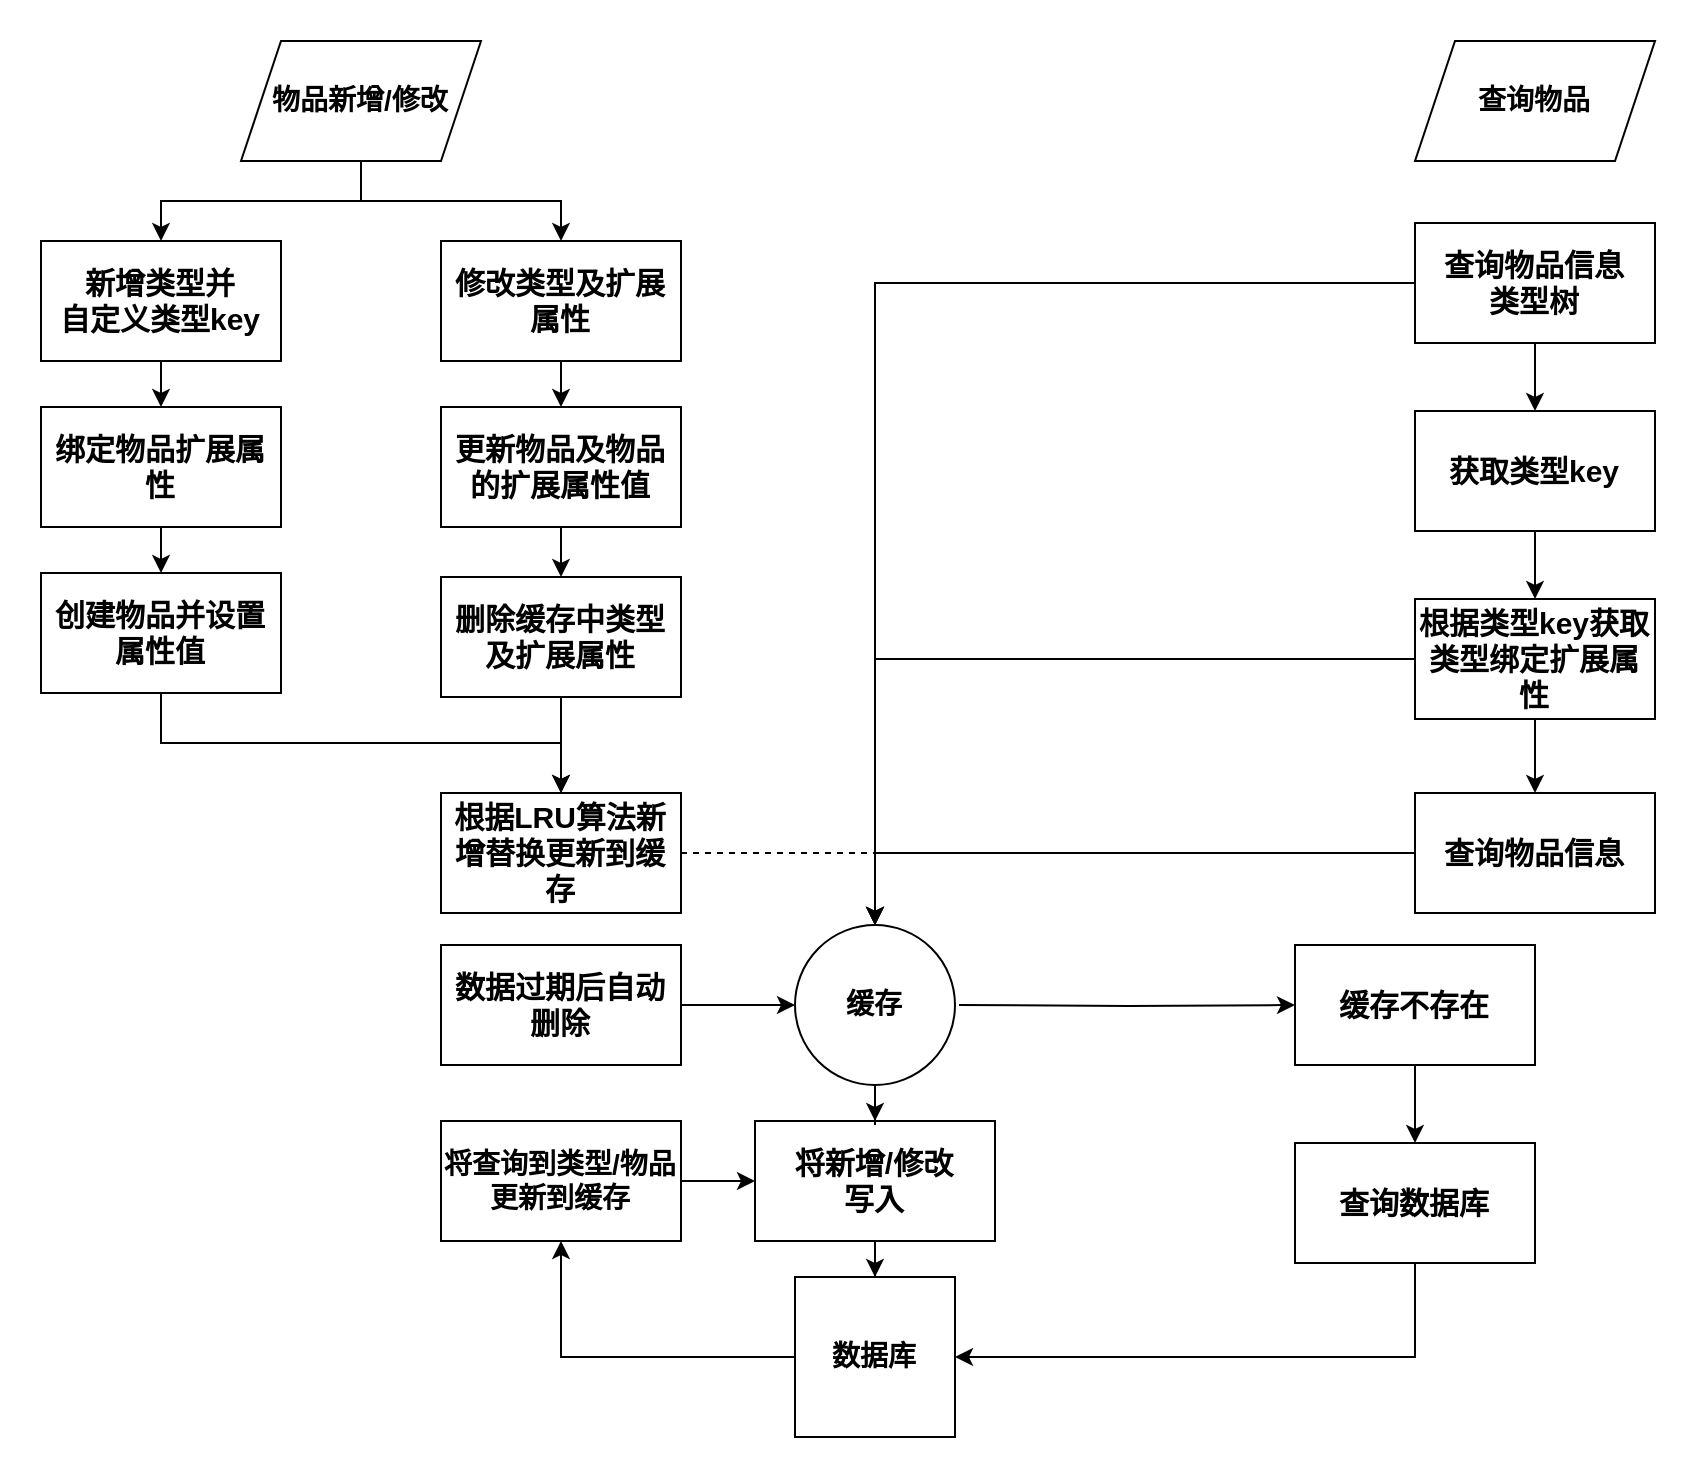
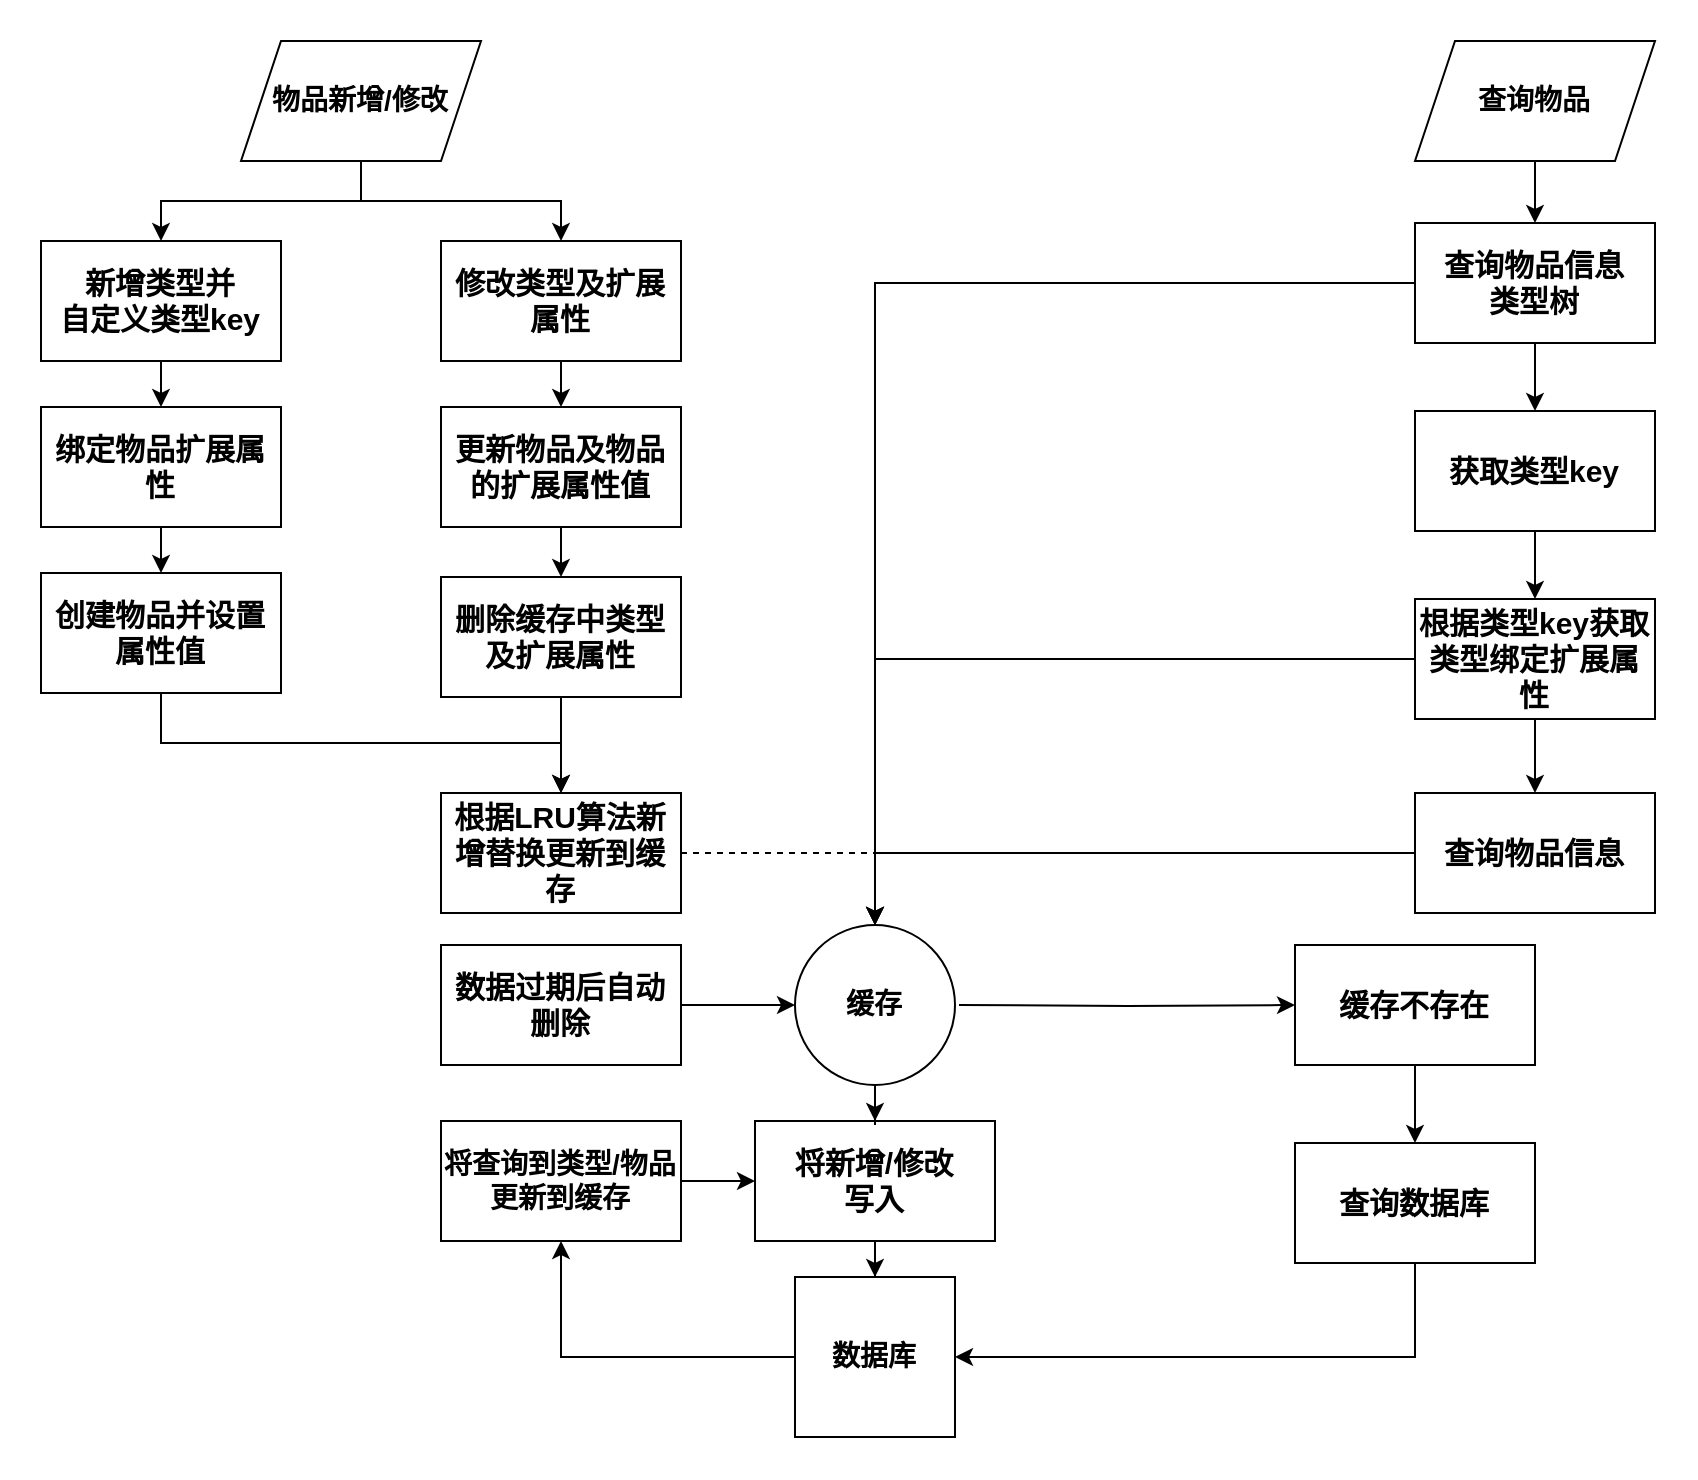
edge "查询物品" -> "查询物品信息 类型树": added
